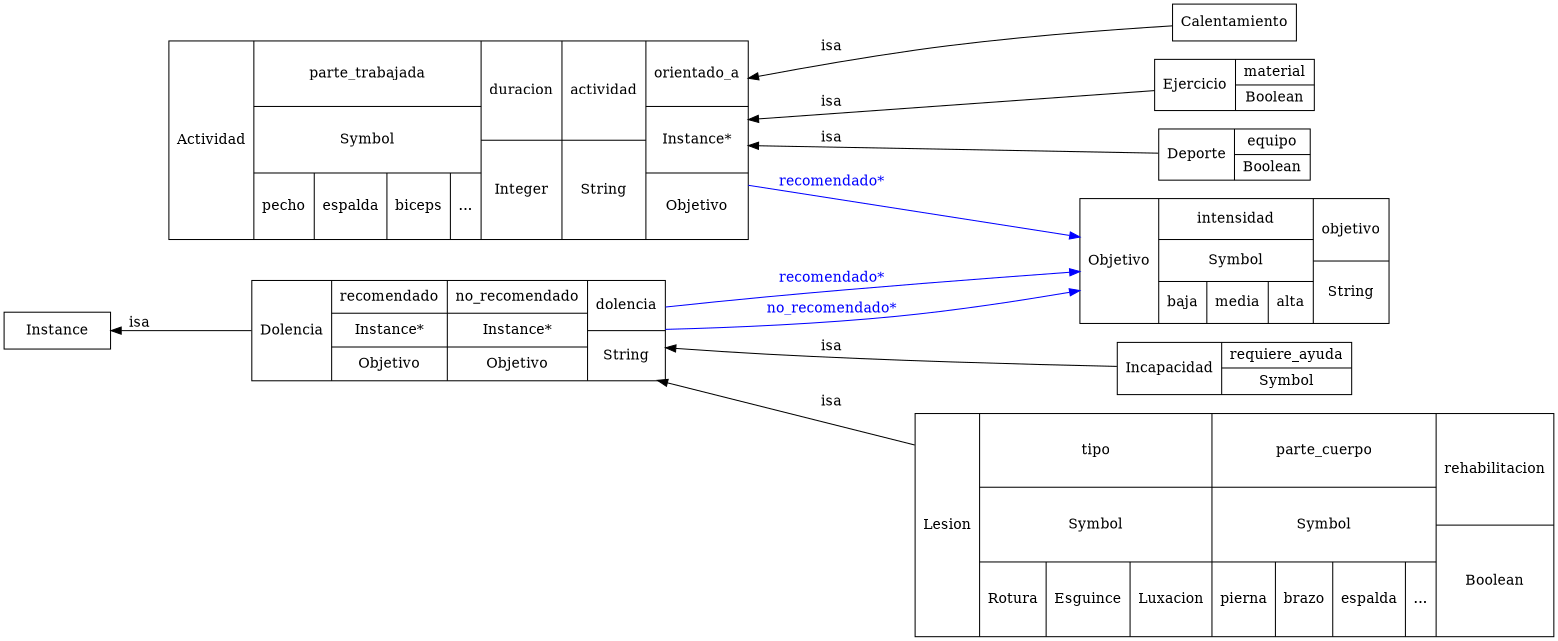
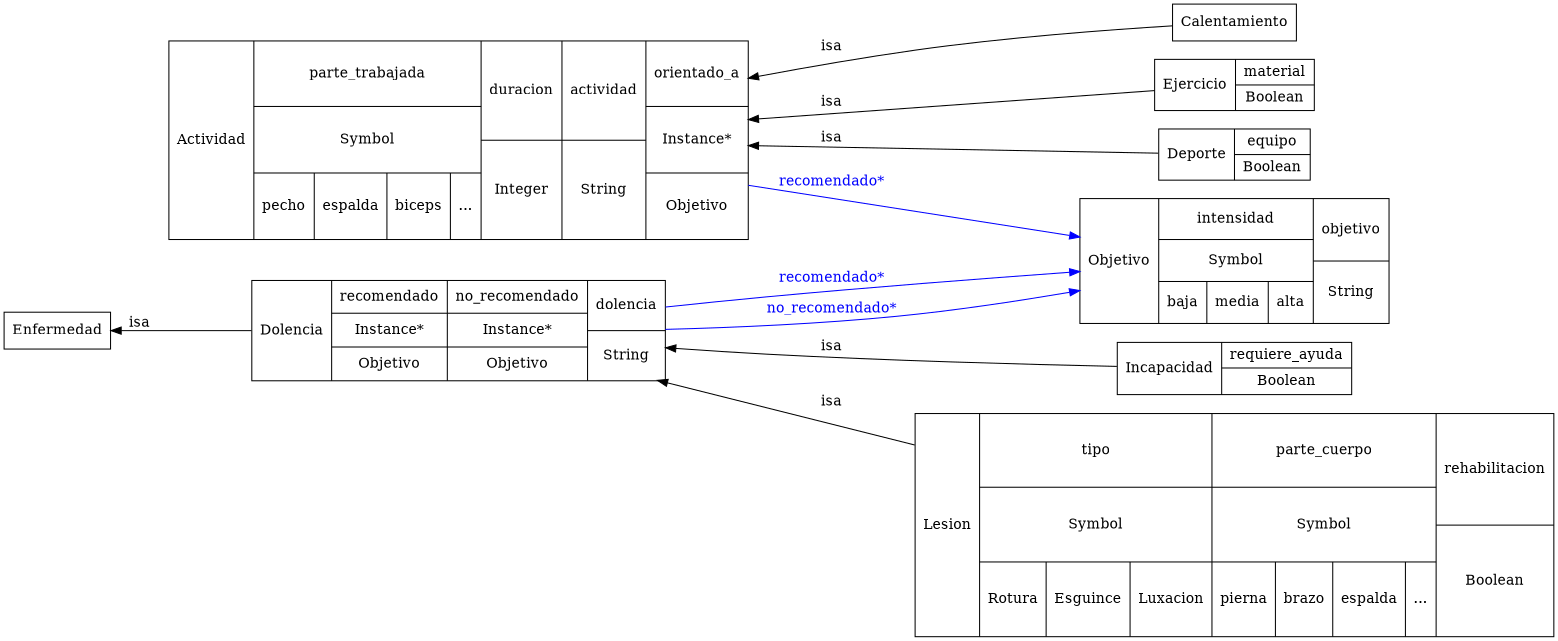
node "Instance": label "Instance" -> "Enfermedad"
node "Incapacidad": text "Symbol" -> "Boolean"
